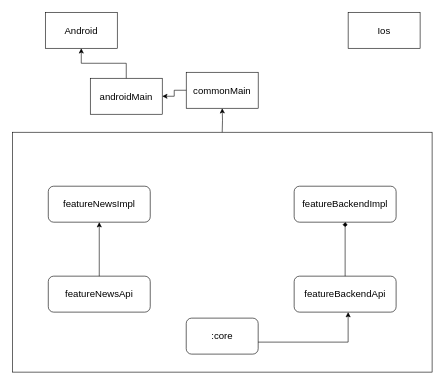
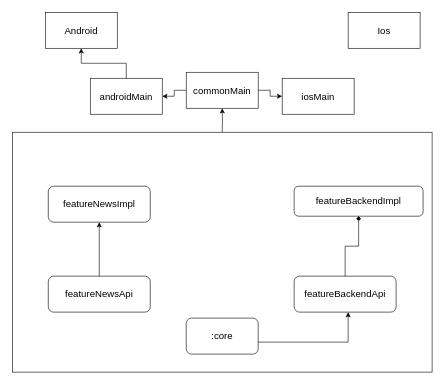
edge "commonMain" -> "iosMain": added
node "iosMain": added
node "featureBackendImpl": size 102x36 -> 129x30
